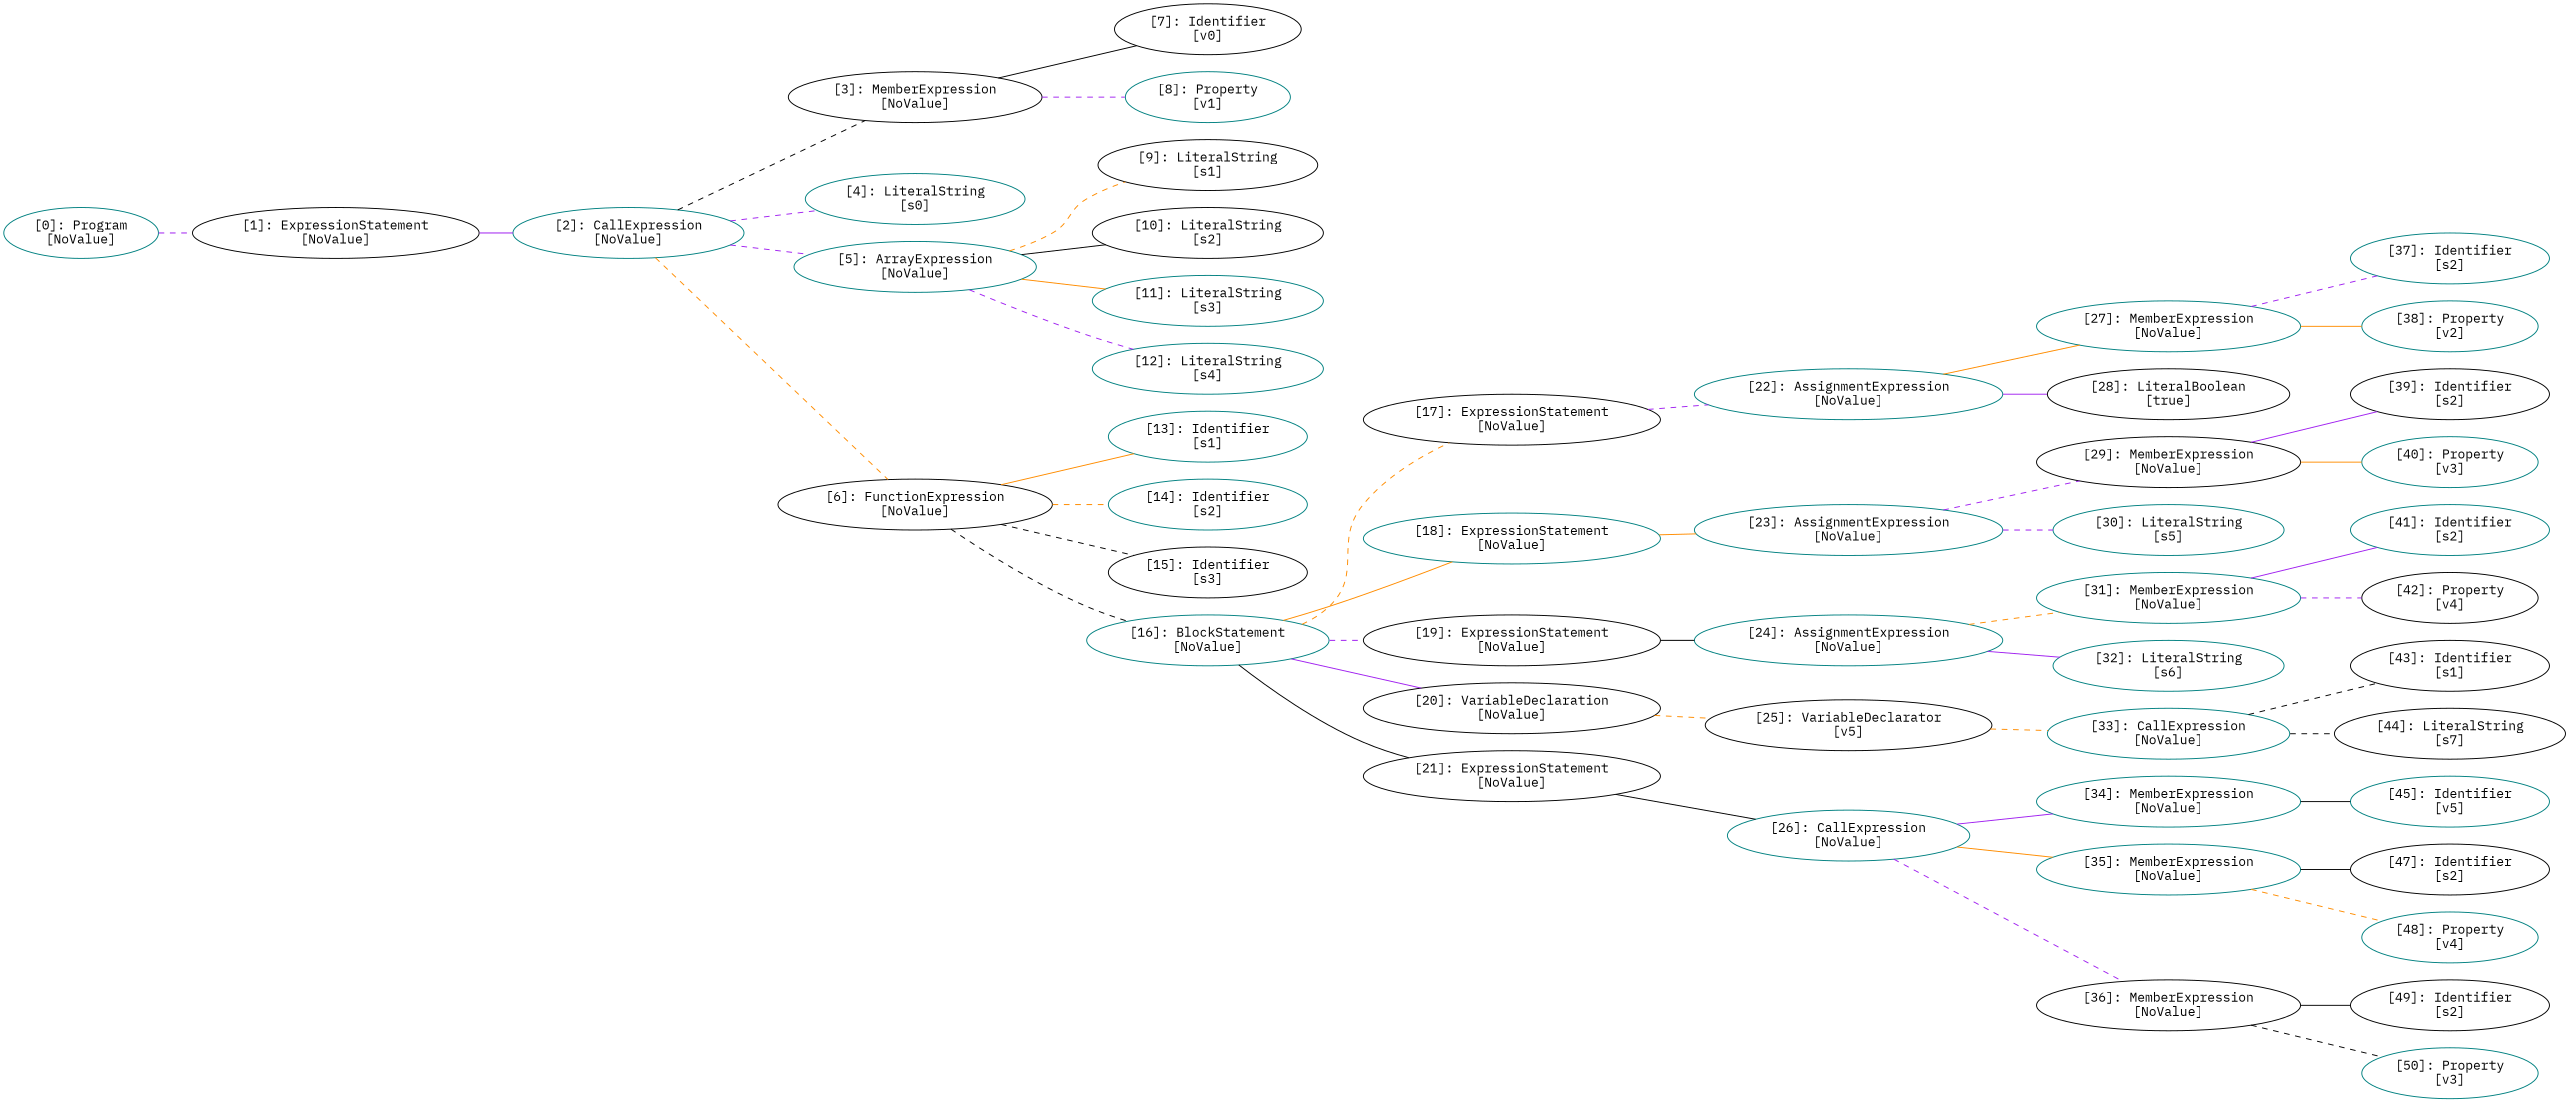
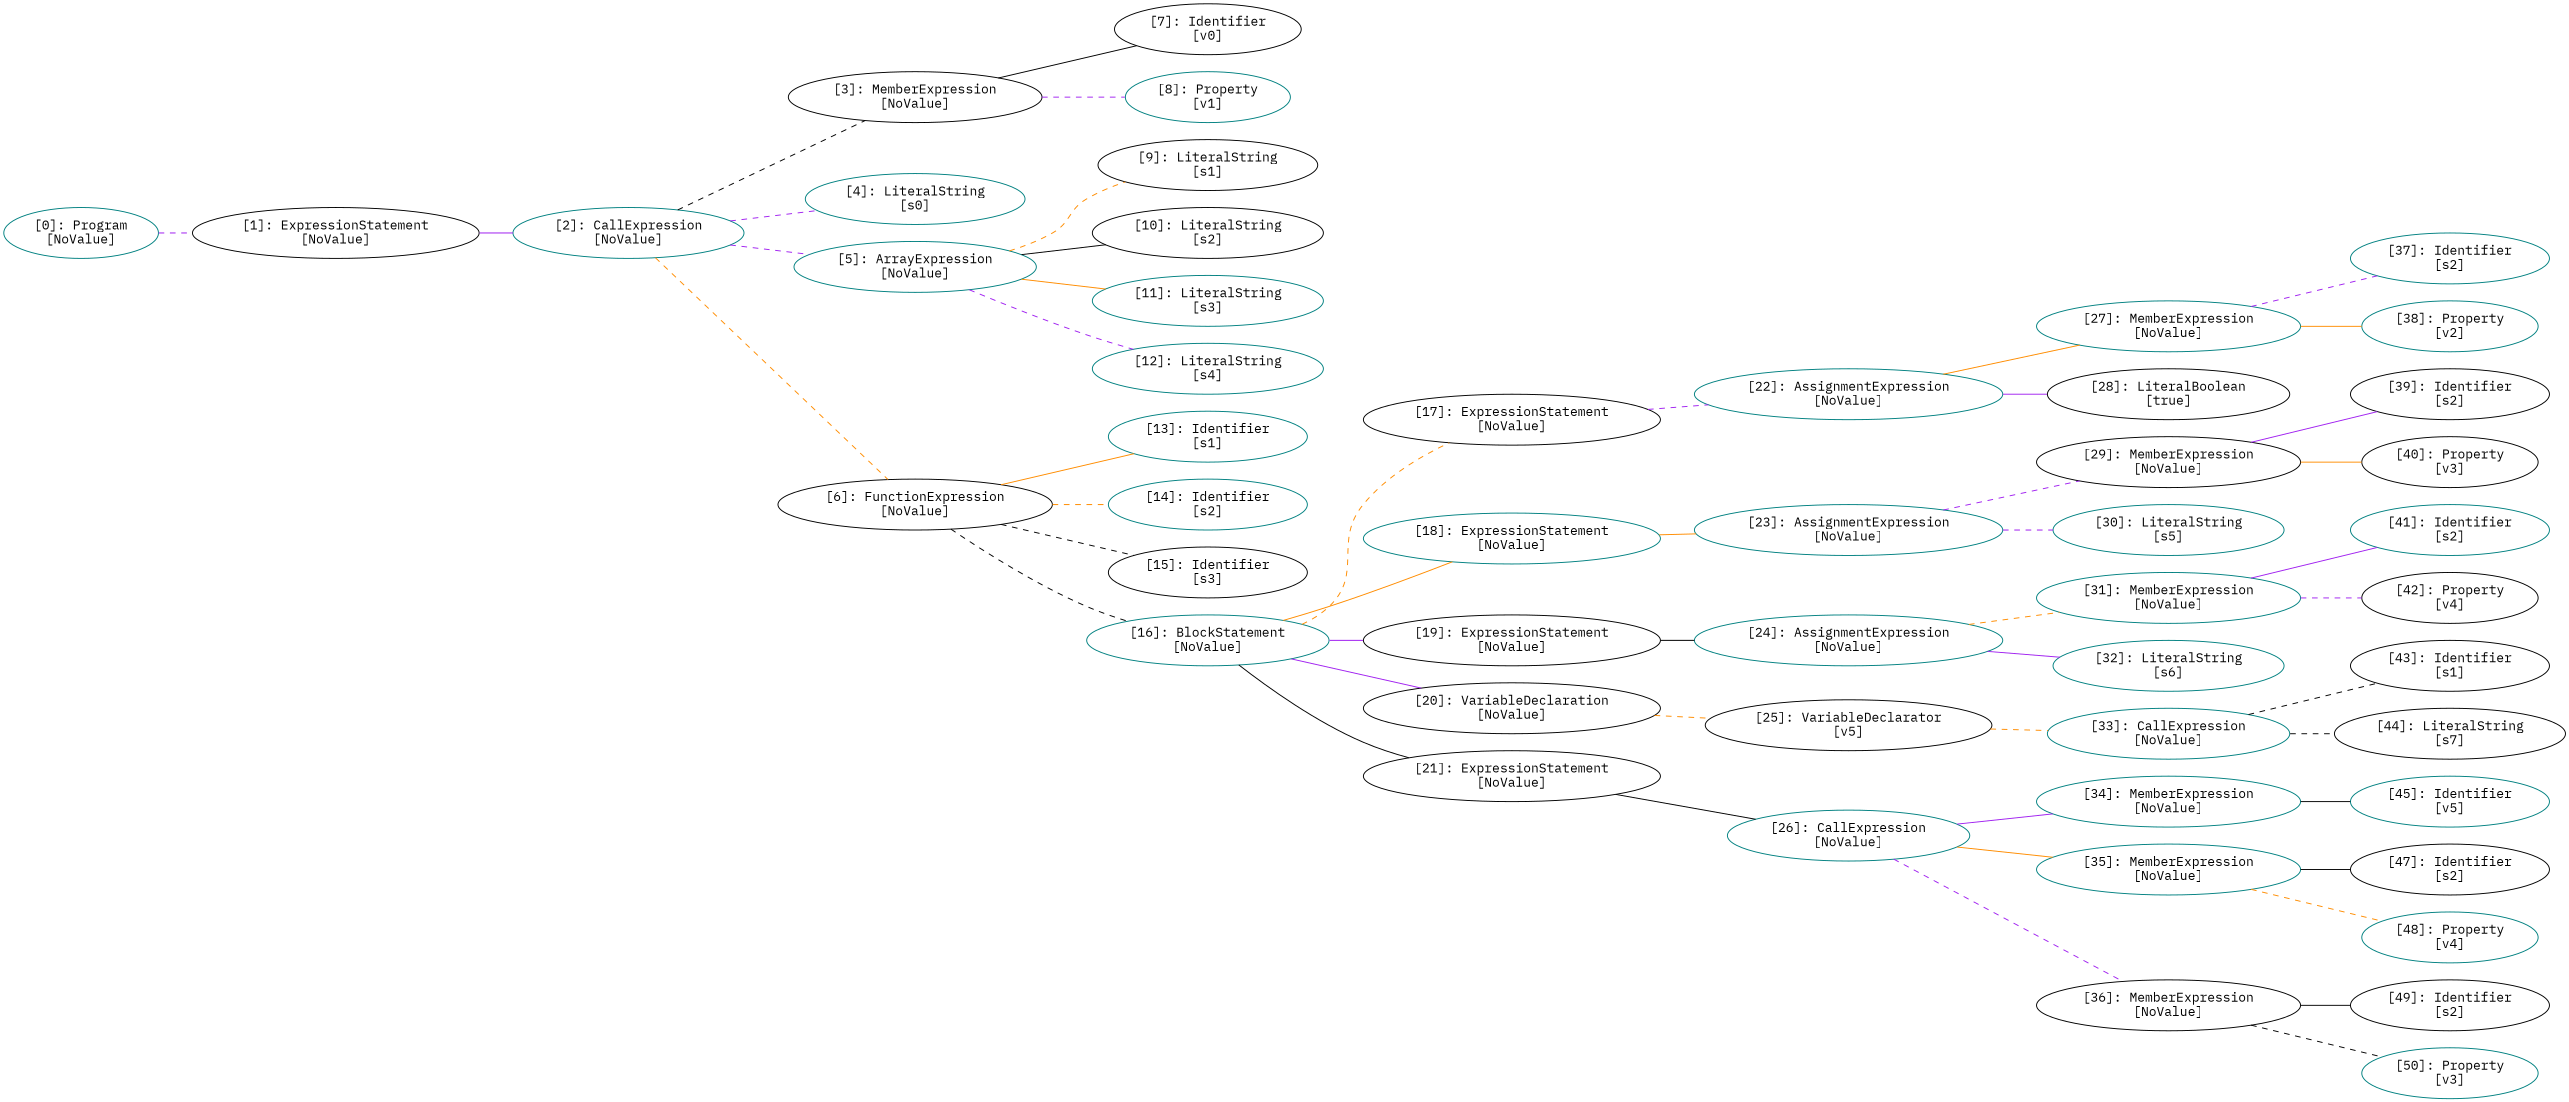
node "[40]: Property [v3]": color teal -> black
edge "[16]: BlockStatement [NoValue]" -- "[19]: ExpressionStatement [NoValue]": style dashed -> solid
